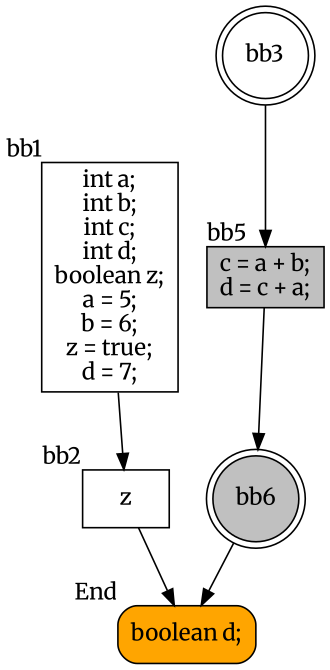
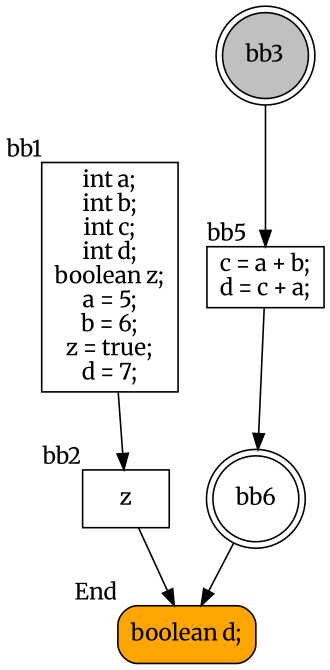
node "bb3": fillcolor white -> gray
node "c = a + b; d = c + a; bb5": fillcolor gray -> white
node "bb6": fillcolor gray -> white
